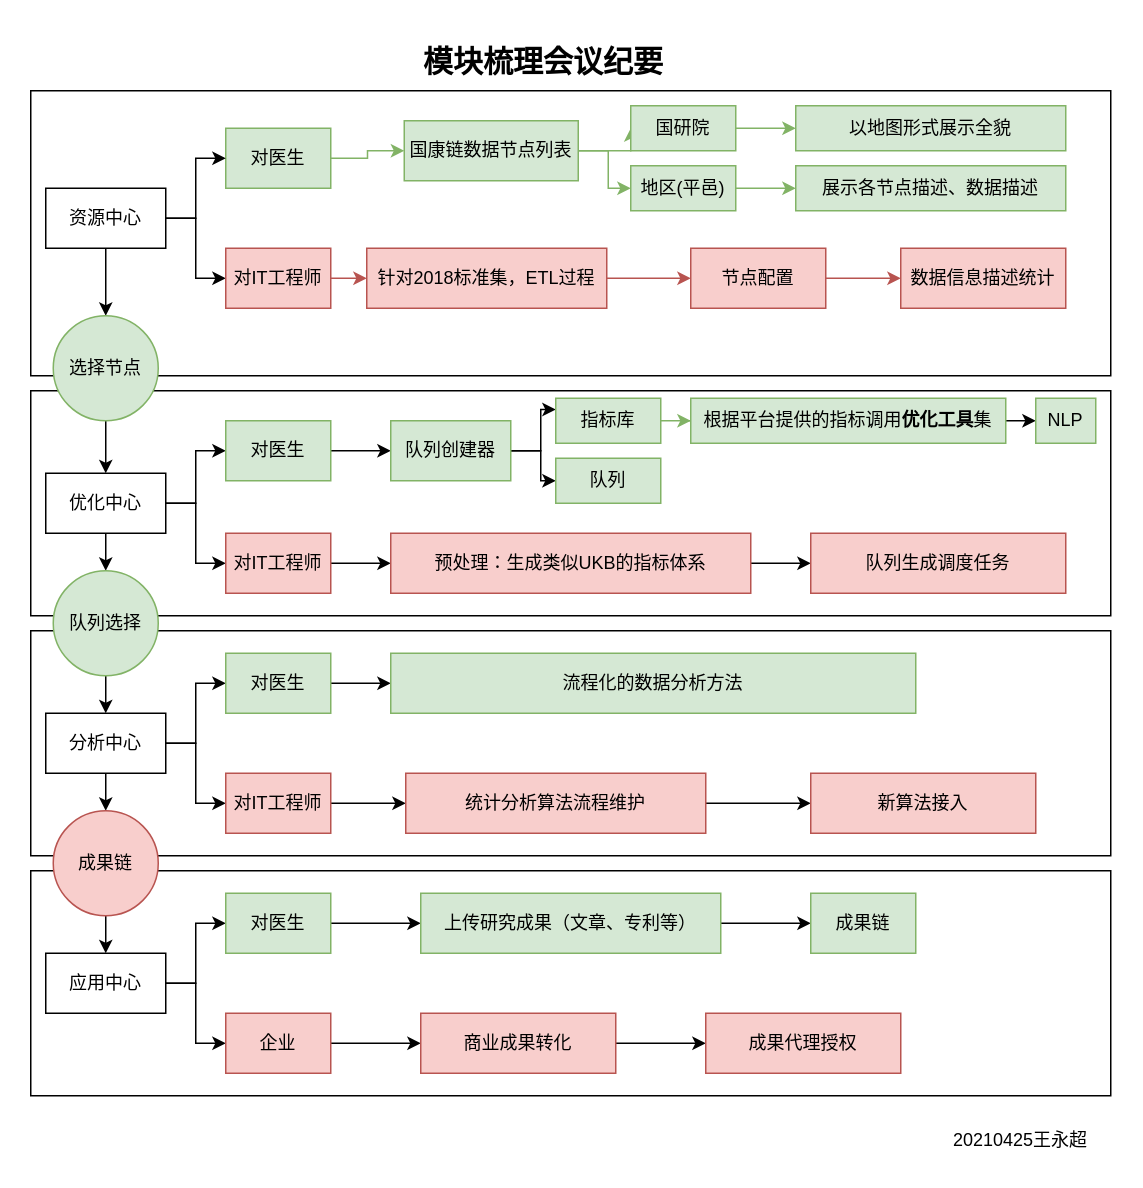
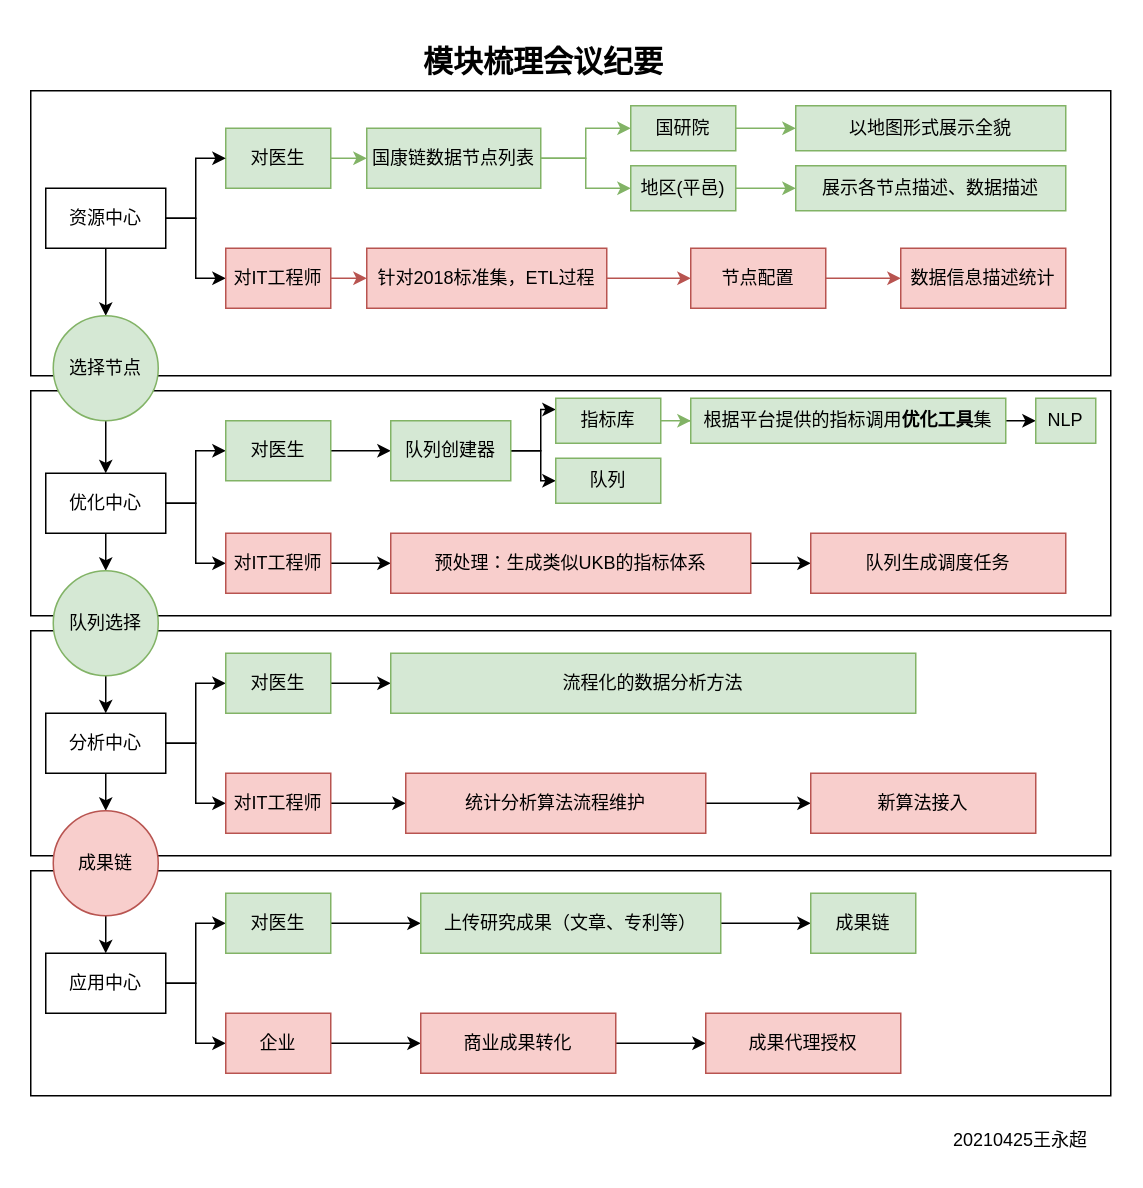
node "国康链数据节点列表": moved (491, 151) -> (454, 158)
